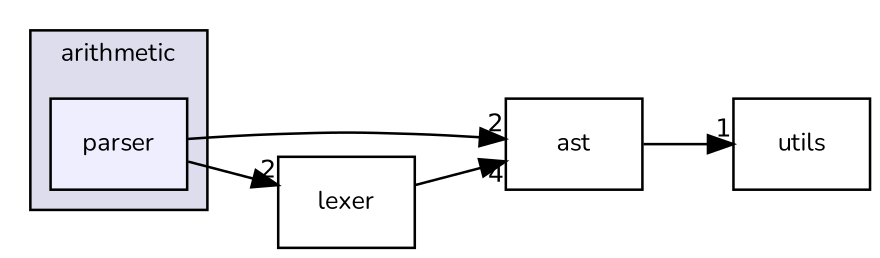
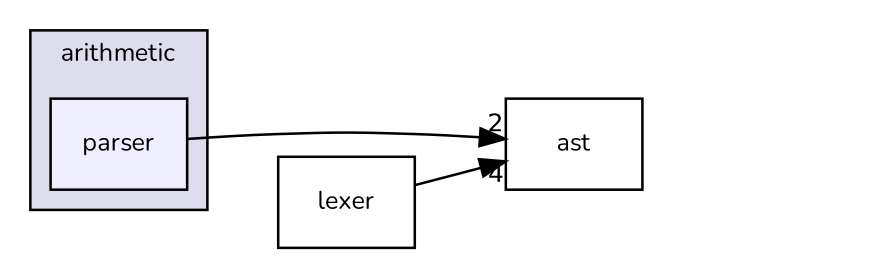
node "utils": removed
edge "parser" -> "lexer": removed
